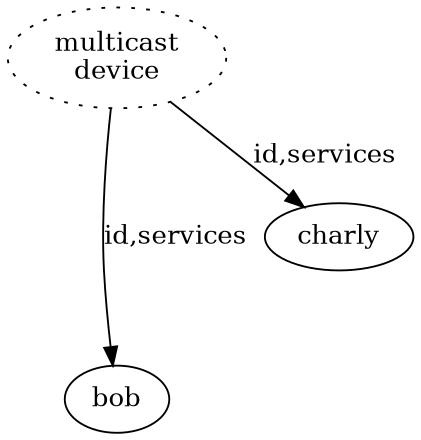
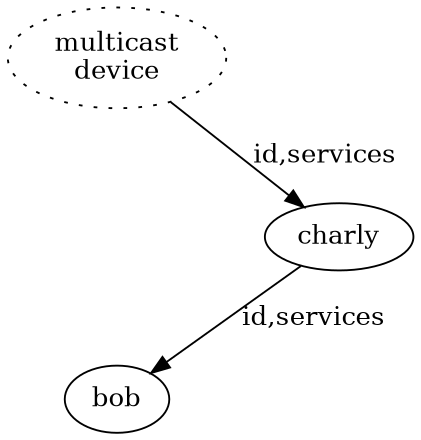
edge "multicast device" -> "bob": now "charly" -> "bob"
